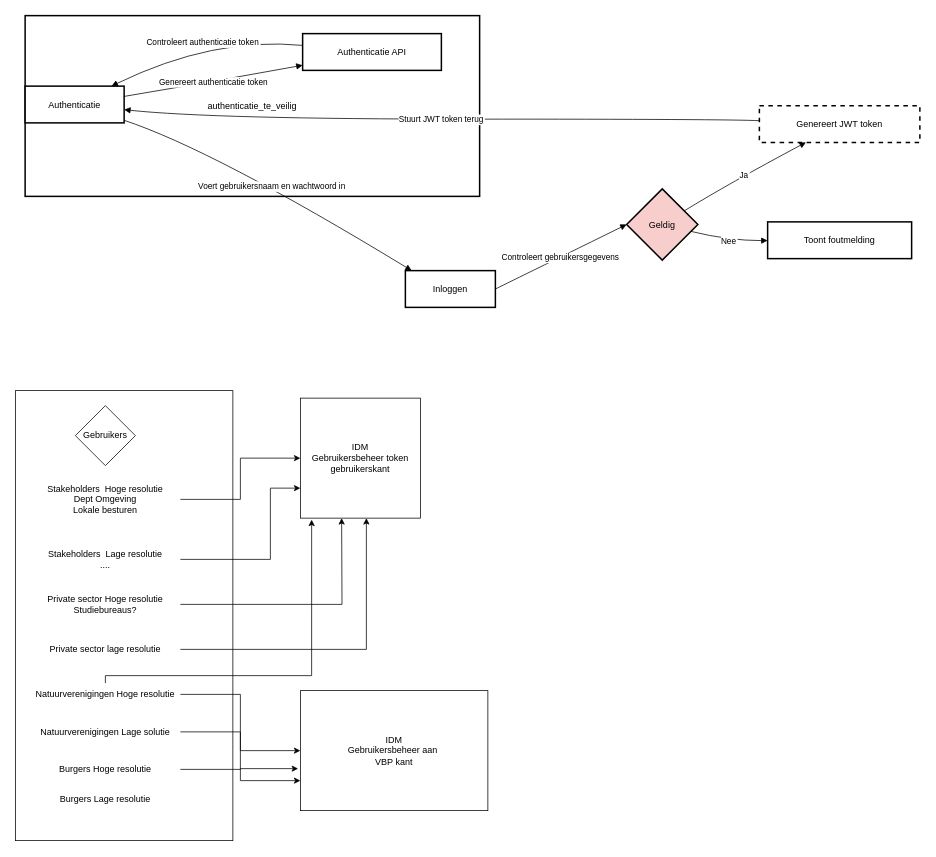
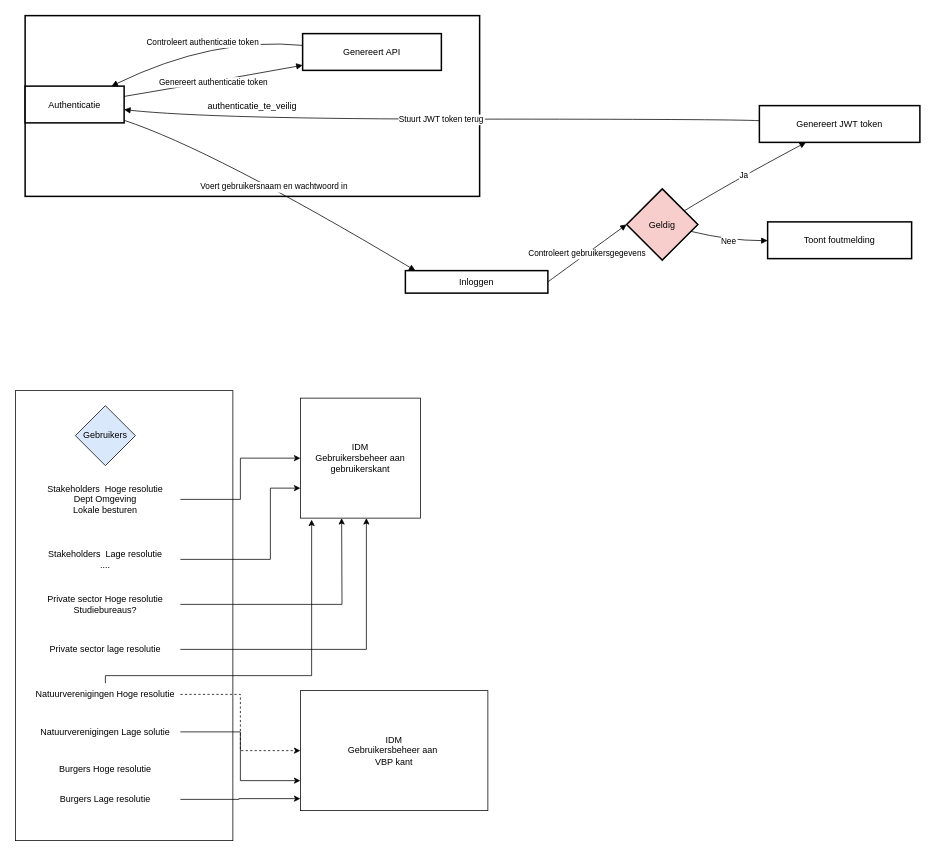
node "Authenticatie API": label "Authenticatie API" -> "Genereert API"
node "Genereert JWT token": style dashed -> solid
node "Inloggen": size 90x37 -> 143x23
node "Gebruikers": fillcolor #ffffff -> #dae8fc
node "IDM Gebruikersbeheer token gebruikerskant": label "IDM Gebruikersbeheer token gebruikerskant" -> "IDM Gebruikersbeheer aan gebruikerskant"
edge "Natuurverenigingen Hoge resolutie" -> "IDM Gebruikersbeheer aan VBP kant": style solid -> dashed
edge "Burgers Hoge resolutie" -> "IDM Gebruikersbeheer aan VBP kant": removed
edge "Burgers Lage resolutie" -> "IDM Gebruikersbeheer aan VBP kant": added
